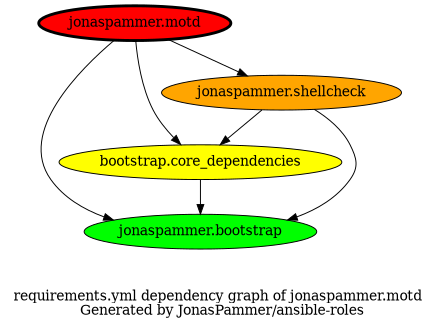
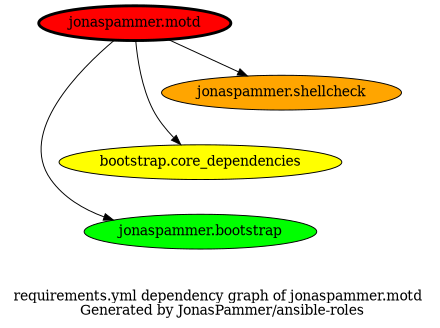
edge "jonaspammer.shellcheck" -> "bootstrap.core_dependencies": removed
edge "jonaspammer.shellcheck" -> "jonaspammer.bootstrap": removed
edge "bootstrap.core_dependencies" -> "jonaspammer.bootstrap": removed
